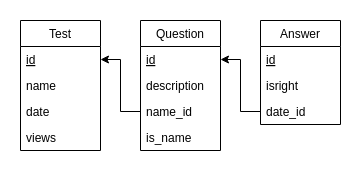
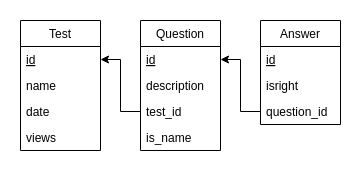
node "name_id": label "name_id" -> "test_id"
node "date_id": label "date_id" -> "question_id"
